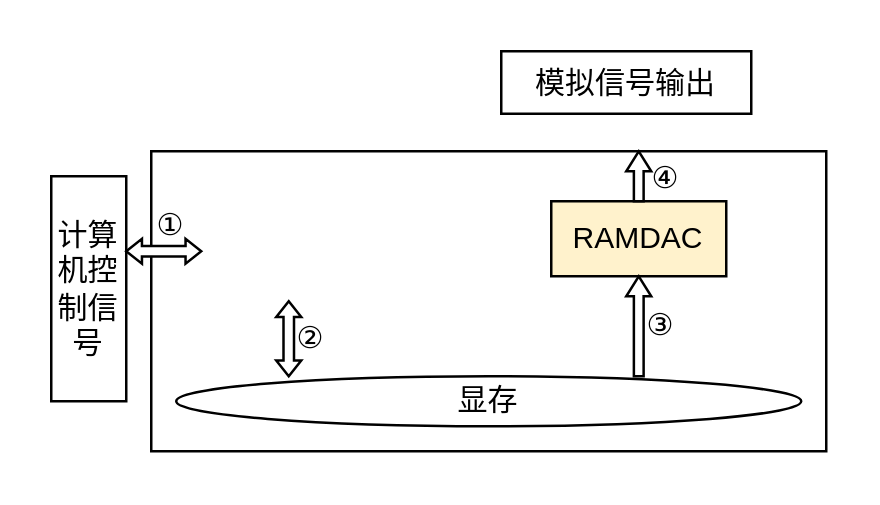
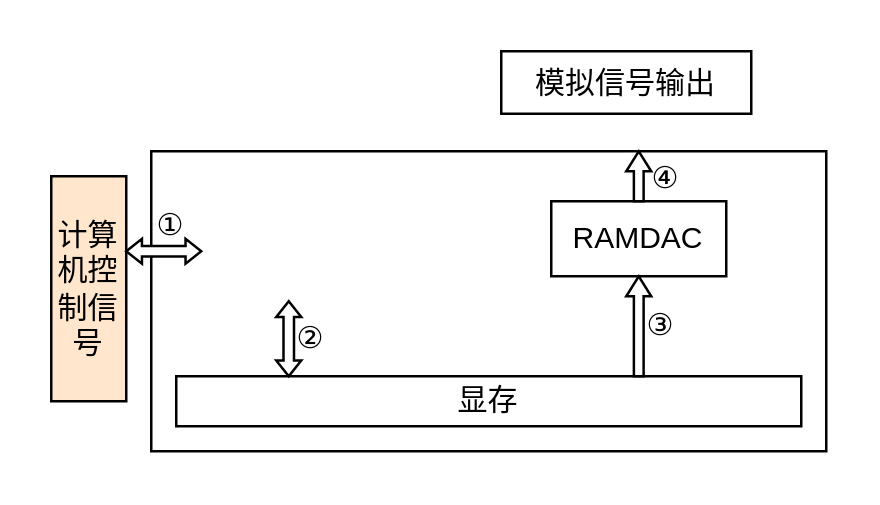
node "RAMDAC": fillcolor #fff2cc -> #ffffff
node "计算机控制信号": fillcolor #ffffff -> #ffe6cc
node "显存": shape ellipse -> rectangle
